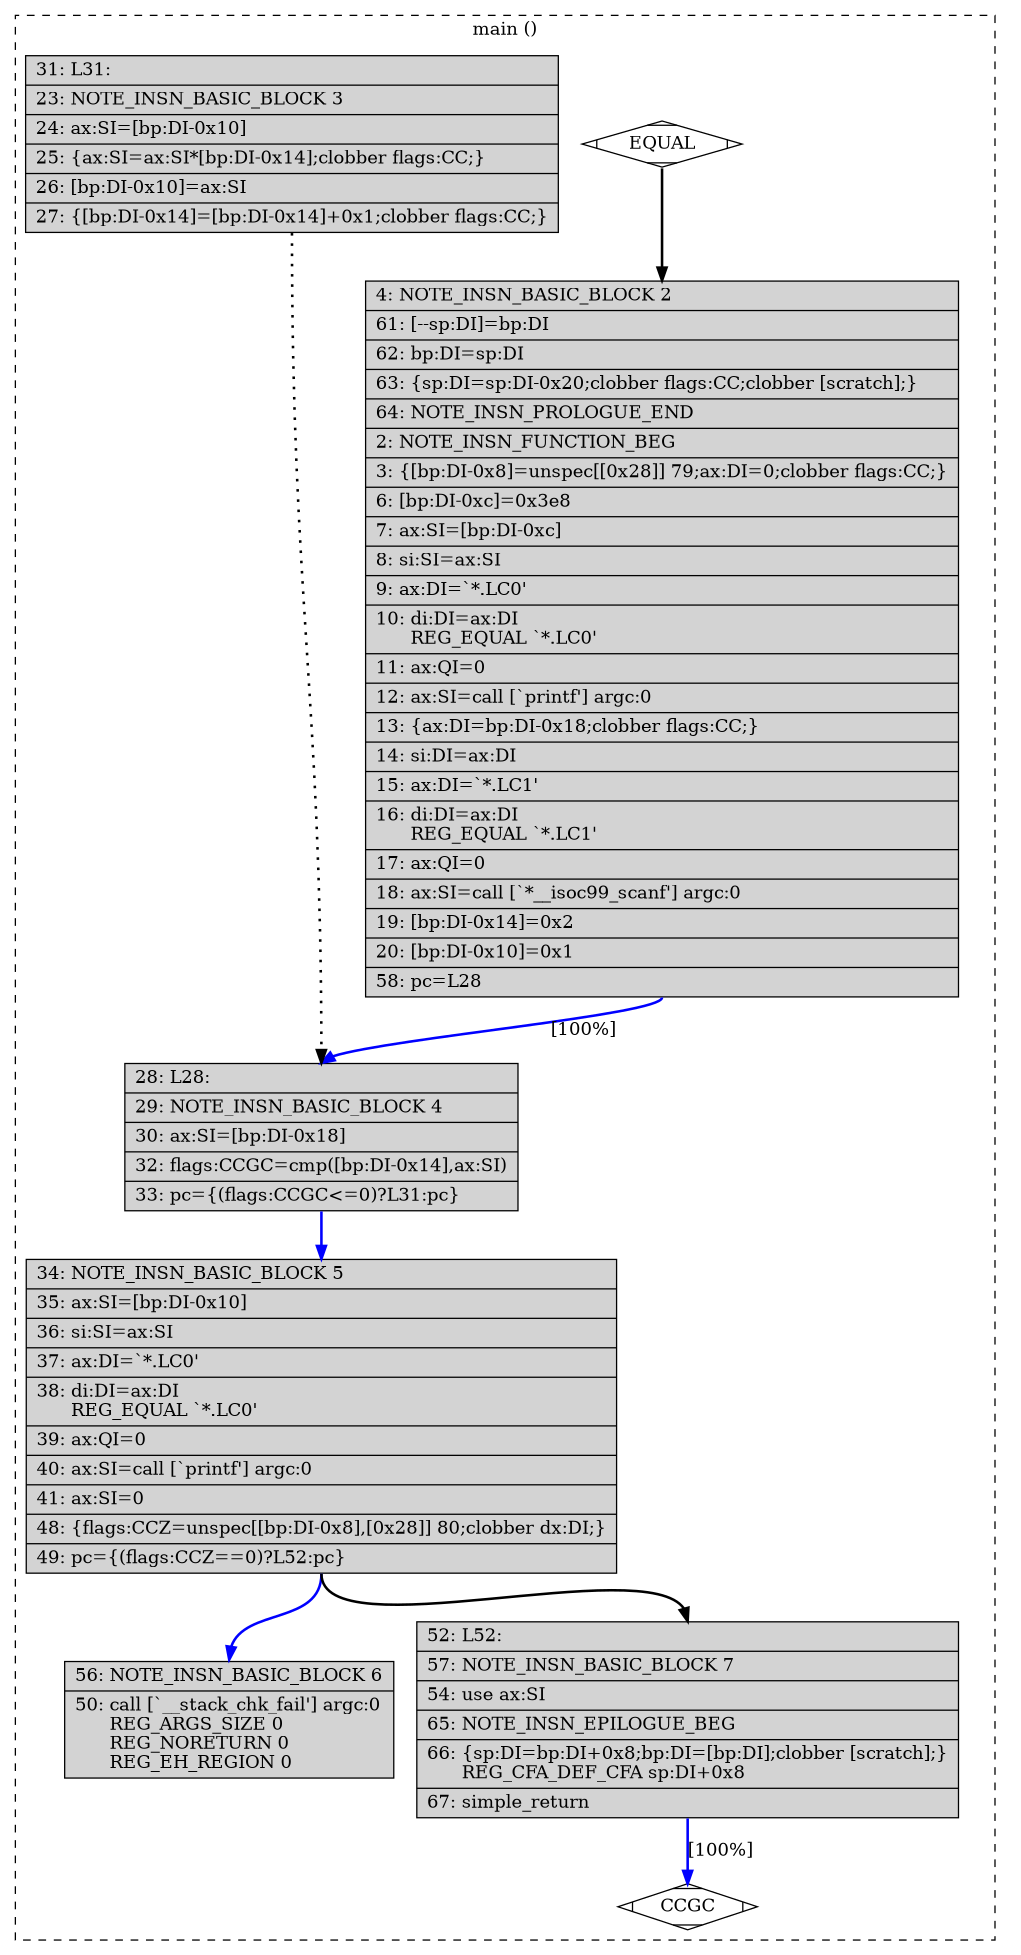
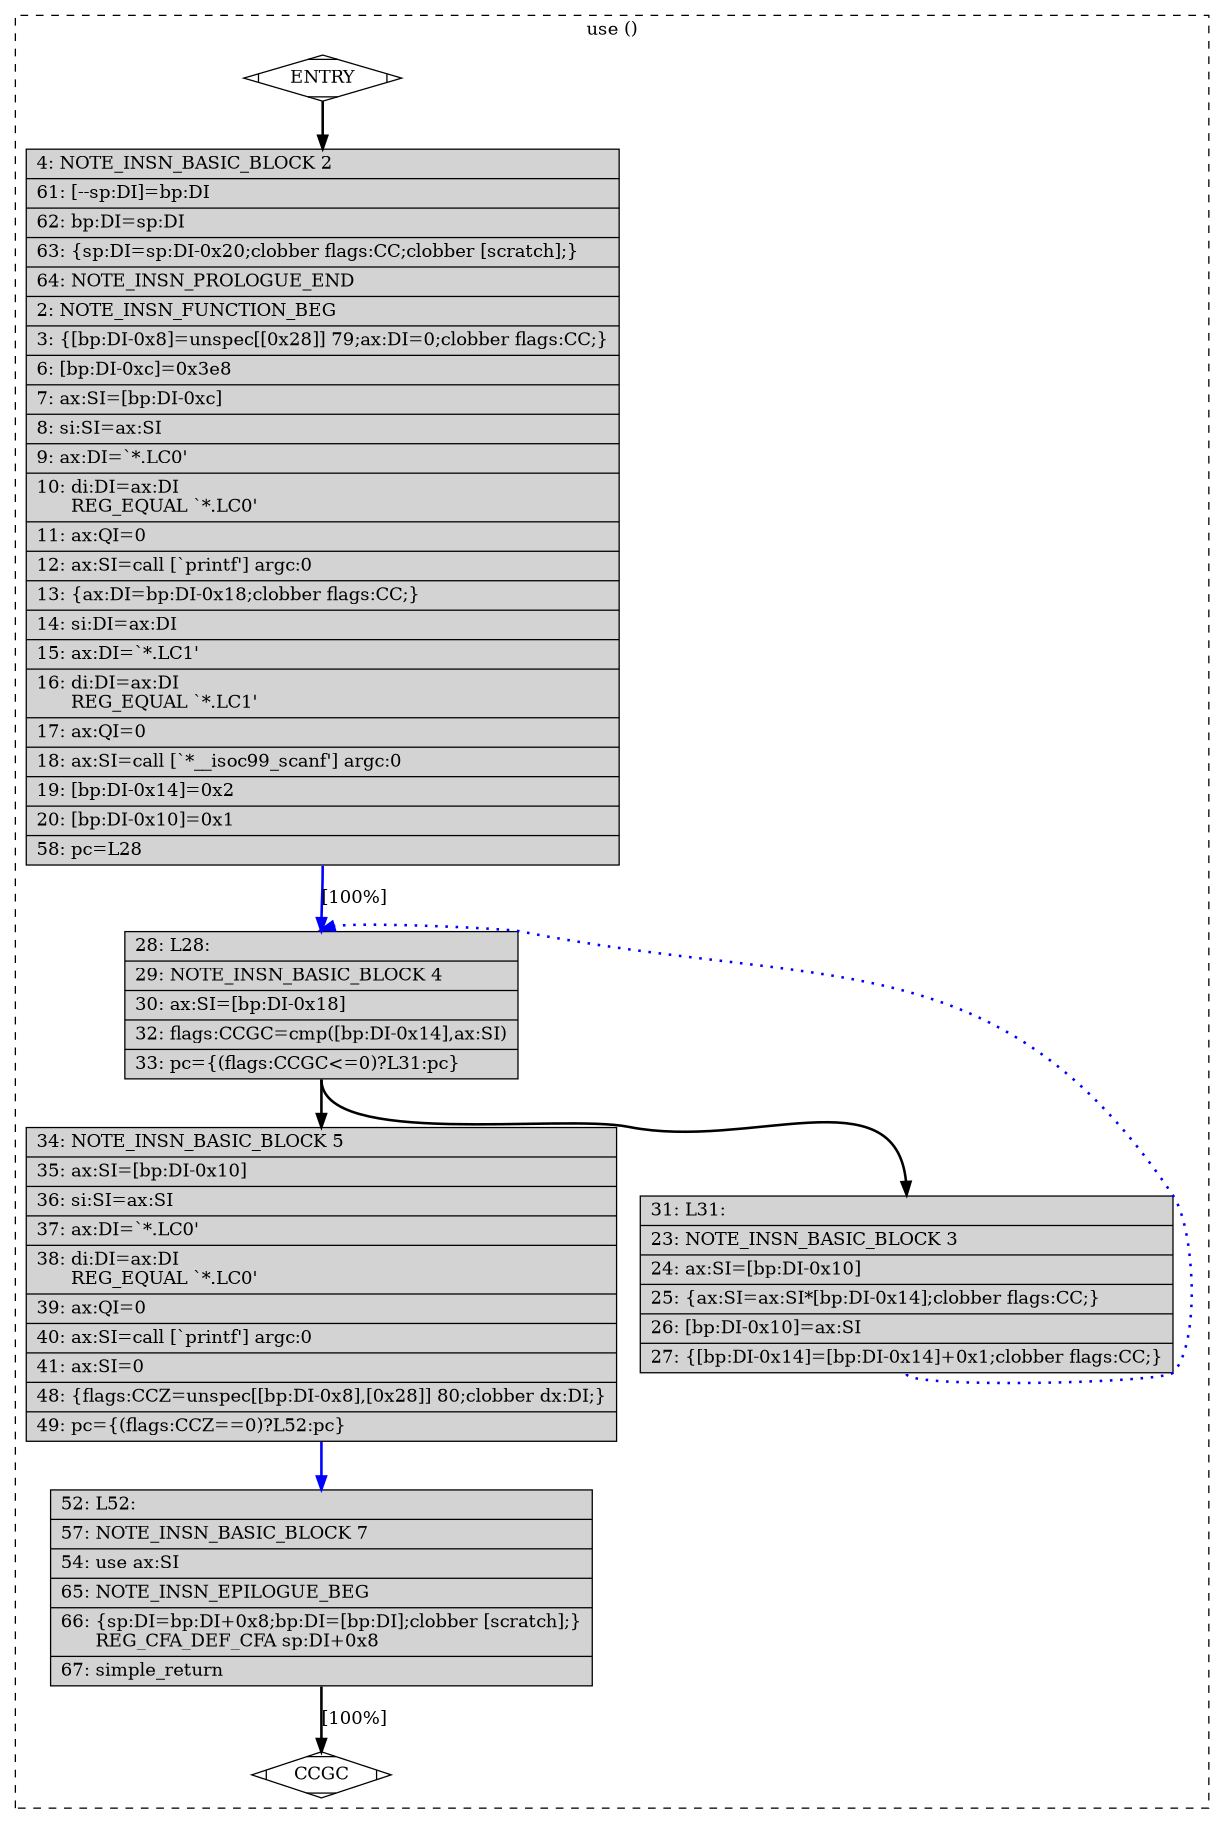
cluster "main ()": label "main ()" -> "use ()"
node "EQUAL": label "EQUAL" -> "ENTRY"
edge "31: L31:" -> "28: L28:": color black -> blue
edge "28: L28:" -> "31: L31:": added
edge "28: L28:" -> "34: NOTE_INSN_BASIC_BLOCK 5": color blue -> black
edge "34: NOTE_INSN_BASIC_BLOCK 5" -> "52: L52:": color black -> blue
node "56: NOTE_INSN_BASIC_BLOCK 6": removed
edge "52: L52:" -> "CCGC": color blue -> black
